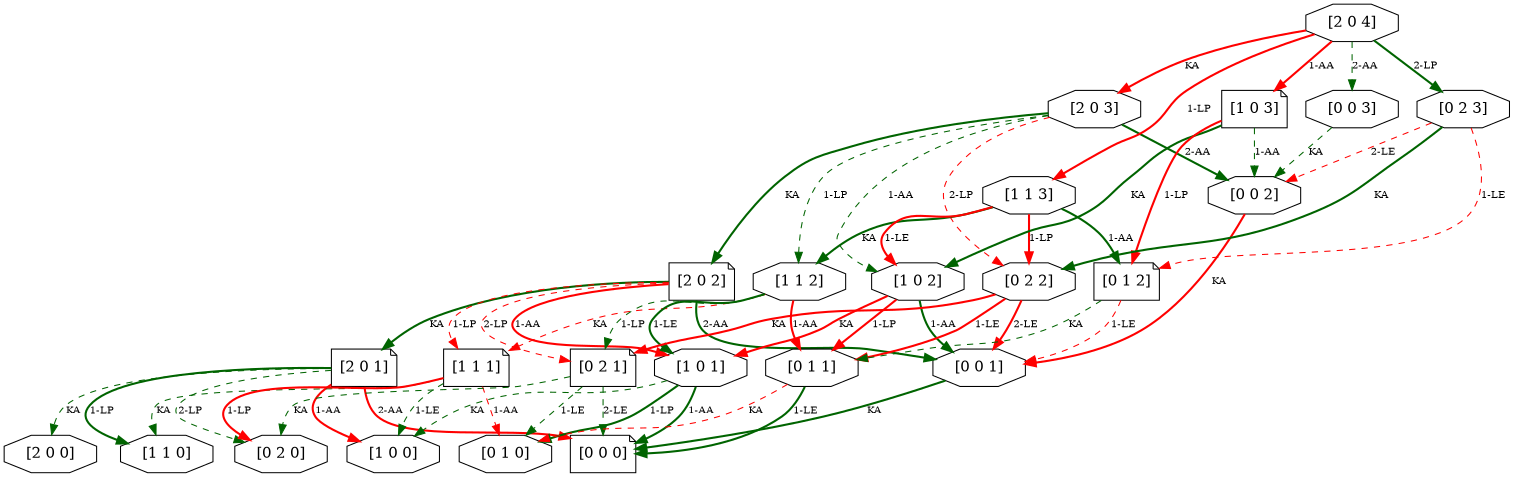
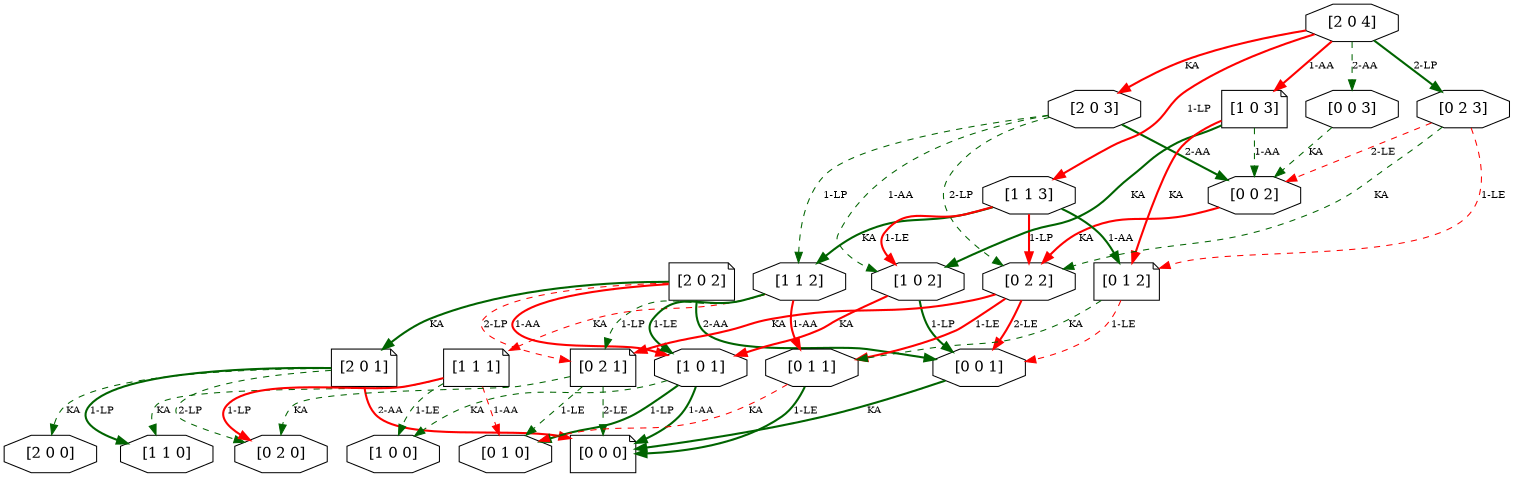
edge "[2 0 3]" -> "[2 0 2]": removed, label "KA"
edge "[2 0 3]" -> "[0 2 2]": color red -> darkgreen
edge "[1 0 3]" -> "[0 1 2]": label "1-LP" -> "KA"
edge "[0 2 3]" -> "[0 2 2]": style bold -> dashed
edge "[2 0 2]" -> "[1 1 1]": removed, label "1-LP"
edge "[0 0 2]" -> "[0 0 1]": now "[0 0 2]" -> "[0 2 2]"
edge "[1 0 2]" -> "[0 1 1]": removed, label "1-LP"
edge "[1 0 2]" -> "[0 0 1]": label "1-AA" -> "1-LP"
edge "[2 0 1]" -> "[1 0 0]": removed, label "1-AA"
